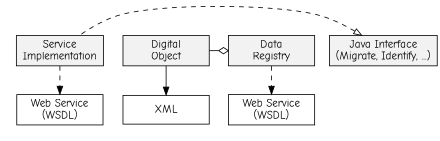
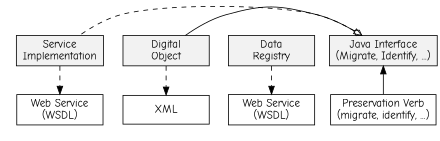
edge "Digital Object" -> "Data Registry": now "Digital Object" -> "Java Interface (Migrate, Identify, ...)"
edge "Digital Object" -> "XML": style solid -> dashed
node "Preservation Verb (migrate, identify, ...)": added
